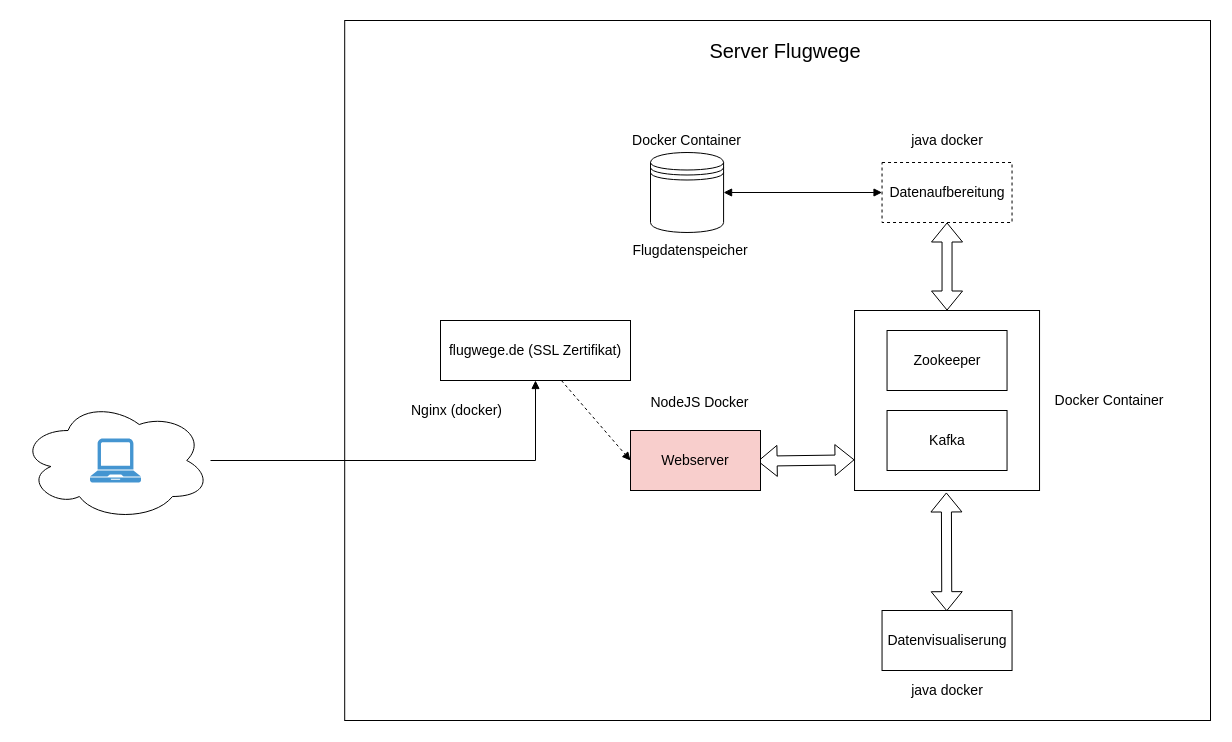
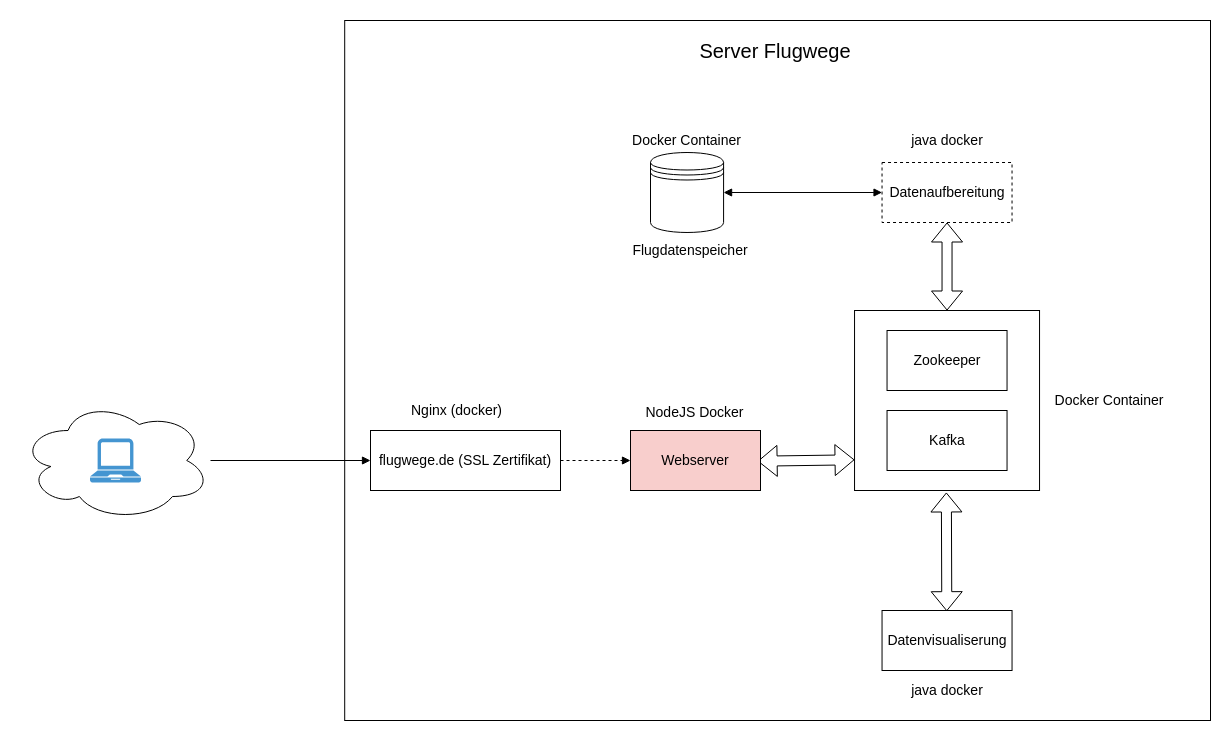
node "Server Flugwege": moved (786, 51) -> (776, 51)
node "flugwege.de (SSL Zertifikat)": moved (536, 351) -> (466, 461)
node "NodeJS Docker": moved (701, 403) -> (696, 413)
